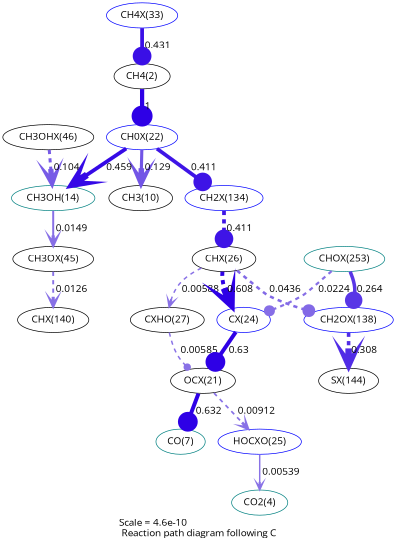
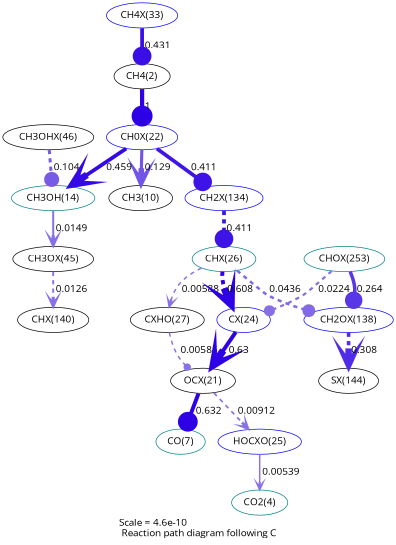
edge "CH3OHX(46)" -> "CH3OH(14)": arrowhead vee -> dot
node "CHX(26)": color black -> teal
edge "CX(24)" -> "OCX(21)": arrowhead dot -> vee
